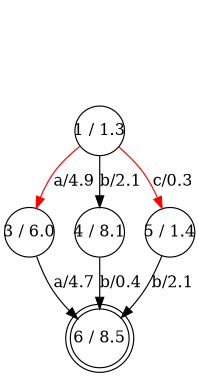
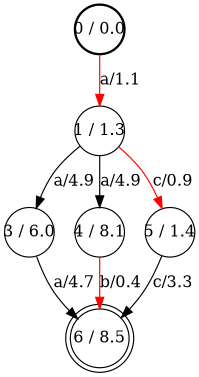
node "0 / 0.0": added
edge "1 / 1.3" -> "3 / 6.0": color red -> black
edge "1 / 1.3" -> "4 / 8.1": label "b/2.1" -> "a/4.9"
edge "1 / 1.3" -> "5 / 1.4": label "c/0.3" -> "c/0.9"
edge "4 / 8.1" -> "6 / 8.5": color black -> red
edge "5 / 1.4" -> "6 / 8.5": label "b/2.1" -> "c/3.3"
